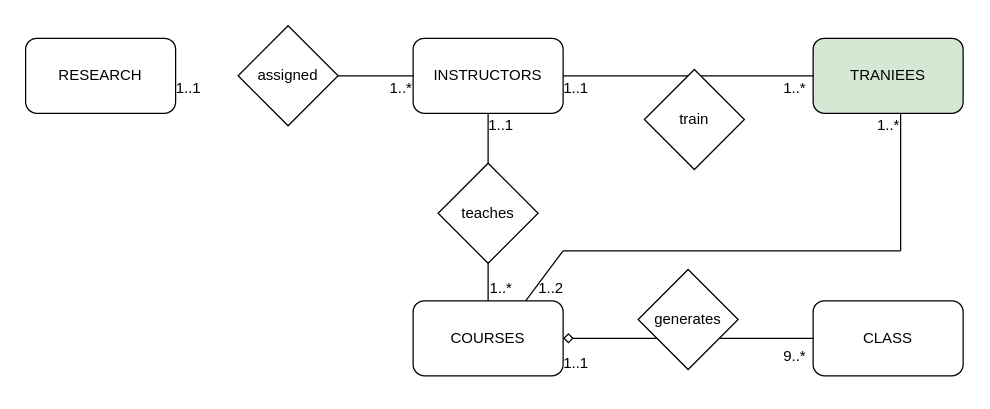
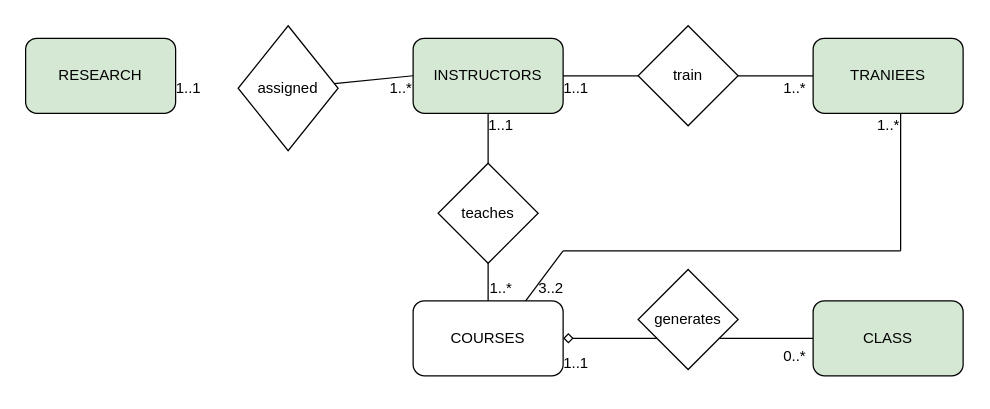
node "RESEARCH": fillcolor #ffffff -> #d5e8d4
node "assigned": size 100x100 -> 100x125
node "INSTRUCTORS": fillcolor #ffffff -> #d5e8d4
node "train": moved (694, 119) -> (688, 76)
node "1..2": label "1..2" -> "3..2"
node "CLASS": fillcolor #ffffff -> #d5e8d4
node "9..*": label "9..*" -> "0..*"
